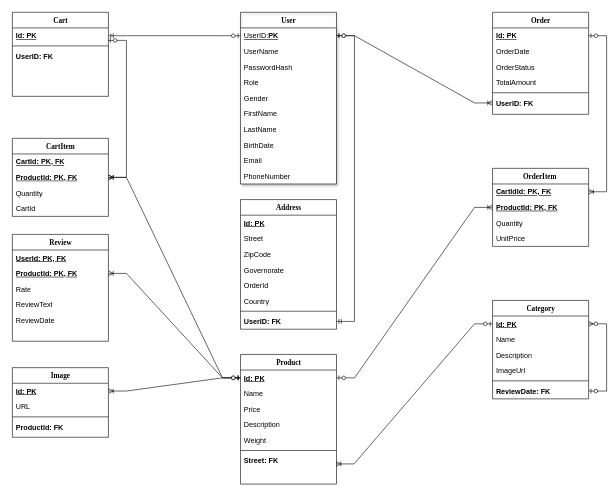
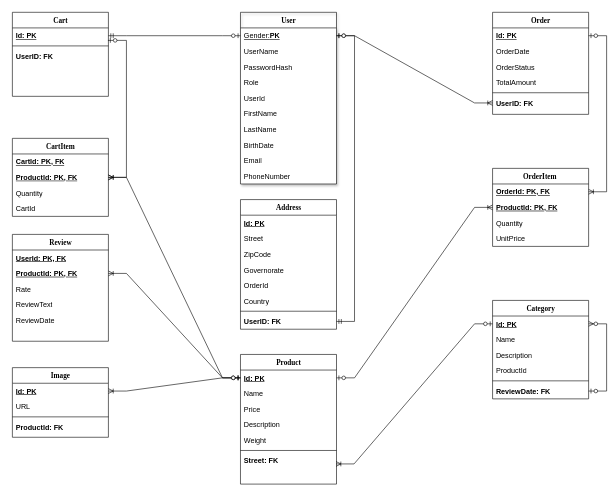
node "UserID:PK": label "UserID:PK" -> "Gender:PK"
node "Gender": label "Gender" -> "UserId"
node "CartIdId: PK, FK": label "CartIdId: PK, FK" -> "OrderId: PK, FK"
node "ImageUrl": label "ImageUrl" -> "ProductId"
